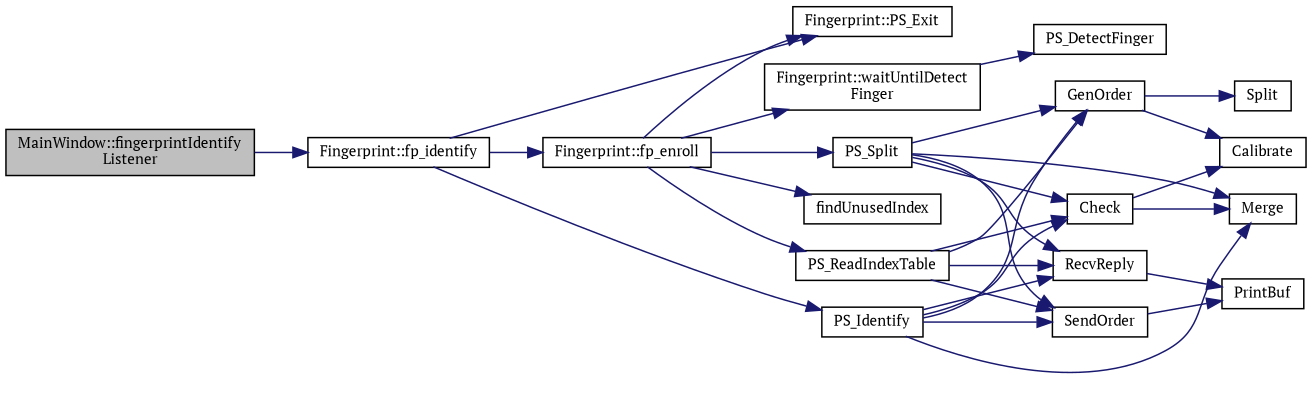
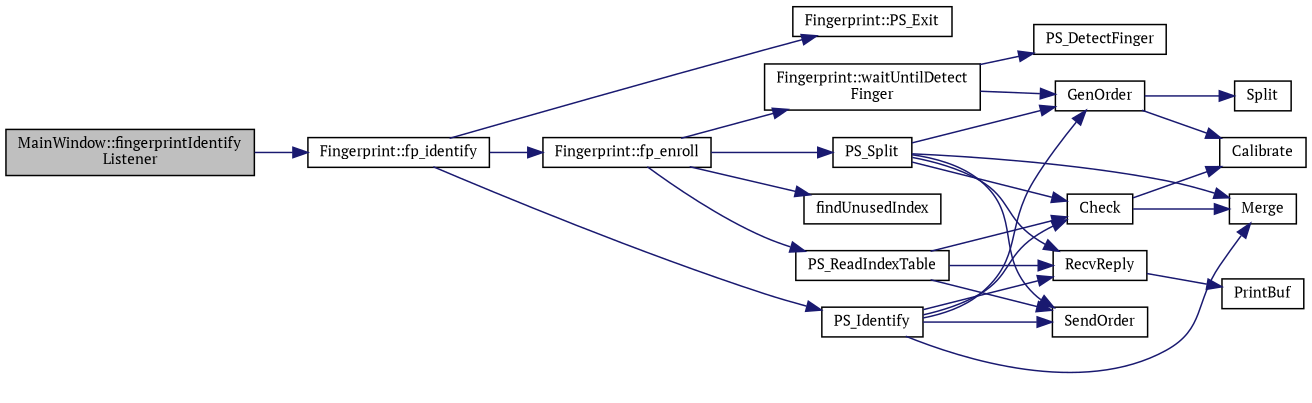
edge "Fingerprint::fp_enroll" -> "Fingerprint::PS_Exit": removed
edge "PS_ReadIndexTable" -> "GenOrder": now "Fingerprint::waitUntilDetect Finger" -> "GenOrder"
edge "SendOrder" -> "PrintBuf": removed
